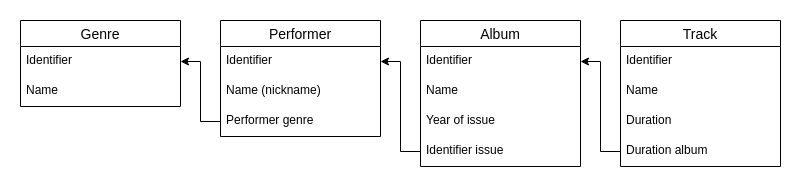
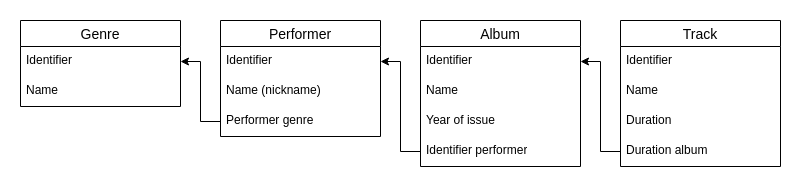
node "Identifier issue": label "Identifier issue" -> "Identifier performer"
